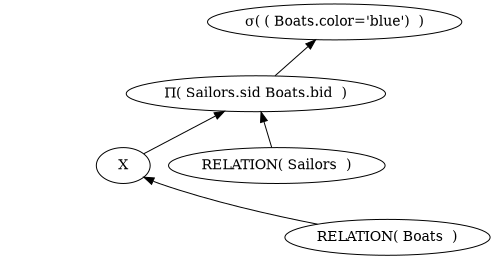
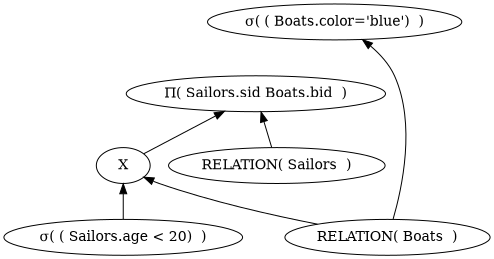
edge "Π( Sailors.sid Boats.bid  )" -> "σ( ( Boats.color='blue')  )": now "RELATION( Boats  )" -> "σ( ( Boats.color='blue')  )"
node "σ( ( Sailors.age < 20)  )": added
